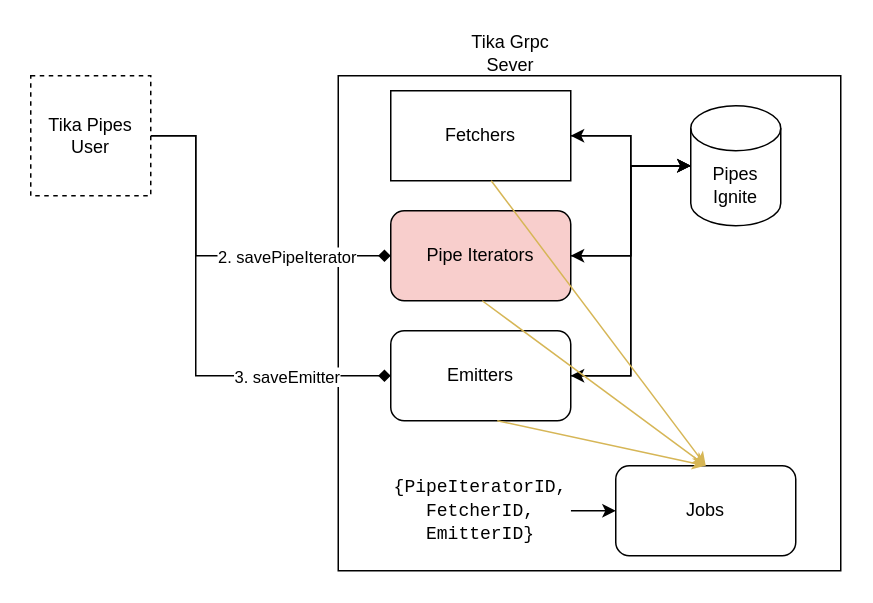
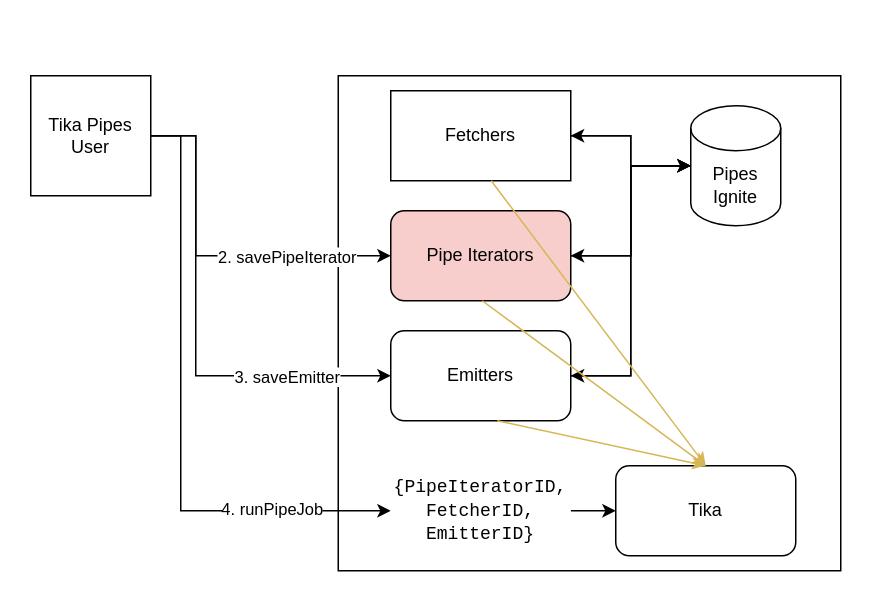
node "Tika Grpc Sever": removed
node "Tika Pipes User": style dashed -> solid
edge "Tika Pipes User" -> "Pipe Iterators": arrowhead diamond -> classic
edge "Tika Pipes User" -> "Emitters": arrowhead diamond -> classic
edge "Tika Pipes User" -> "{PipeIteratorID, FetcherID, EmitterID}": added, label "4. runPipeJob"
node "Jobs": label "Jobs" -> "Tika"
